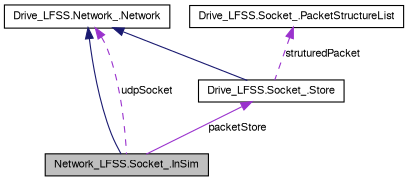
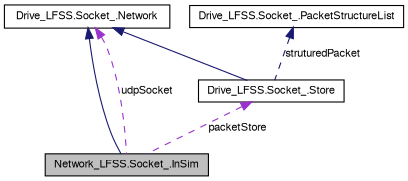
node "Drive_LFSS.Network_.Network": label "Drive_LFSS.Network_.Network" -> "Drive_LFSS.Socket_.Network"
edge "Drive_LFSS.Socket_.Store" -> "Drive_LFSS.Socket_.PacketStructureList": color darkorchid3 -> midnightblue
edge "Network_LFSS.Socket_.InSim" -> "Drive_LFSS.Socket_.Store": style solid -> dashed
